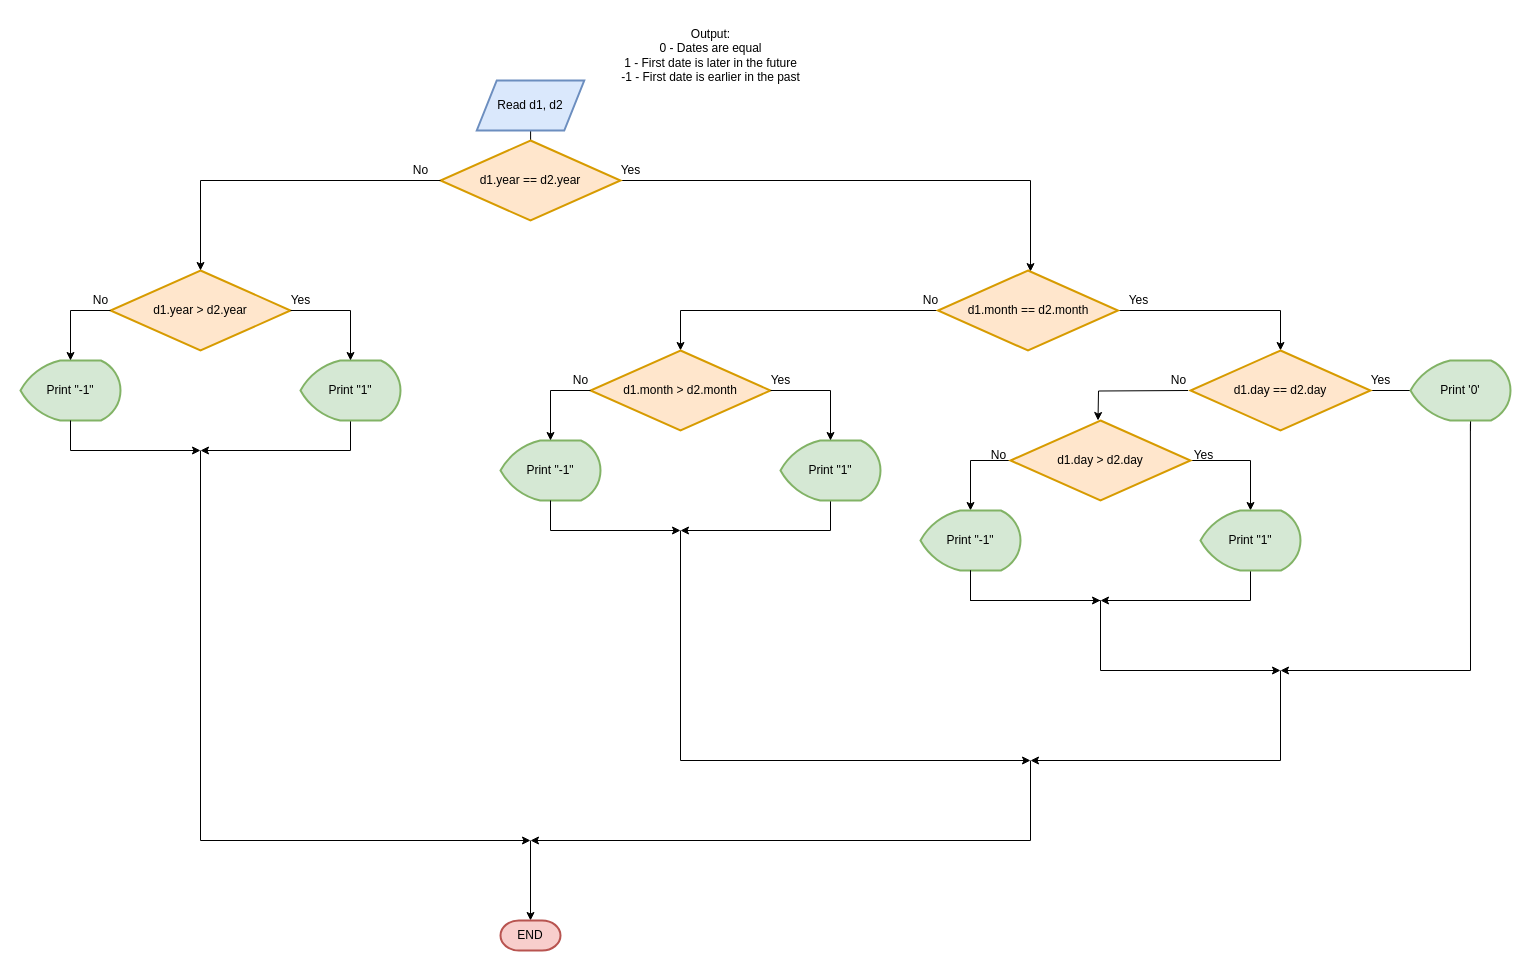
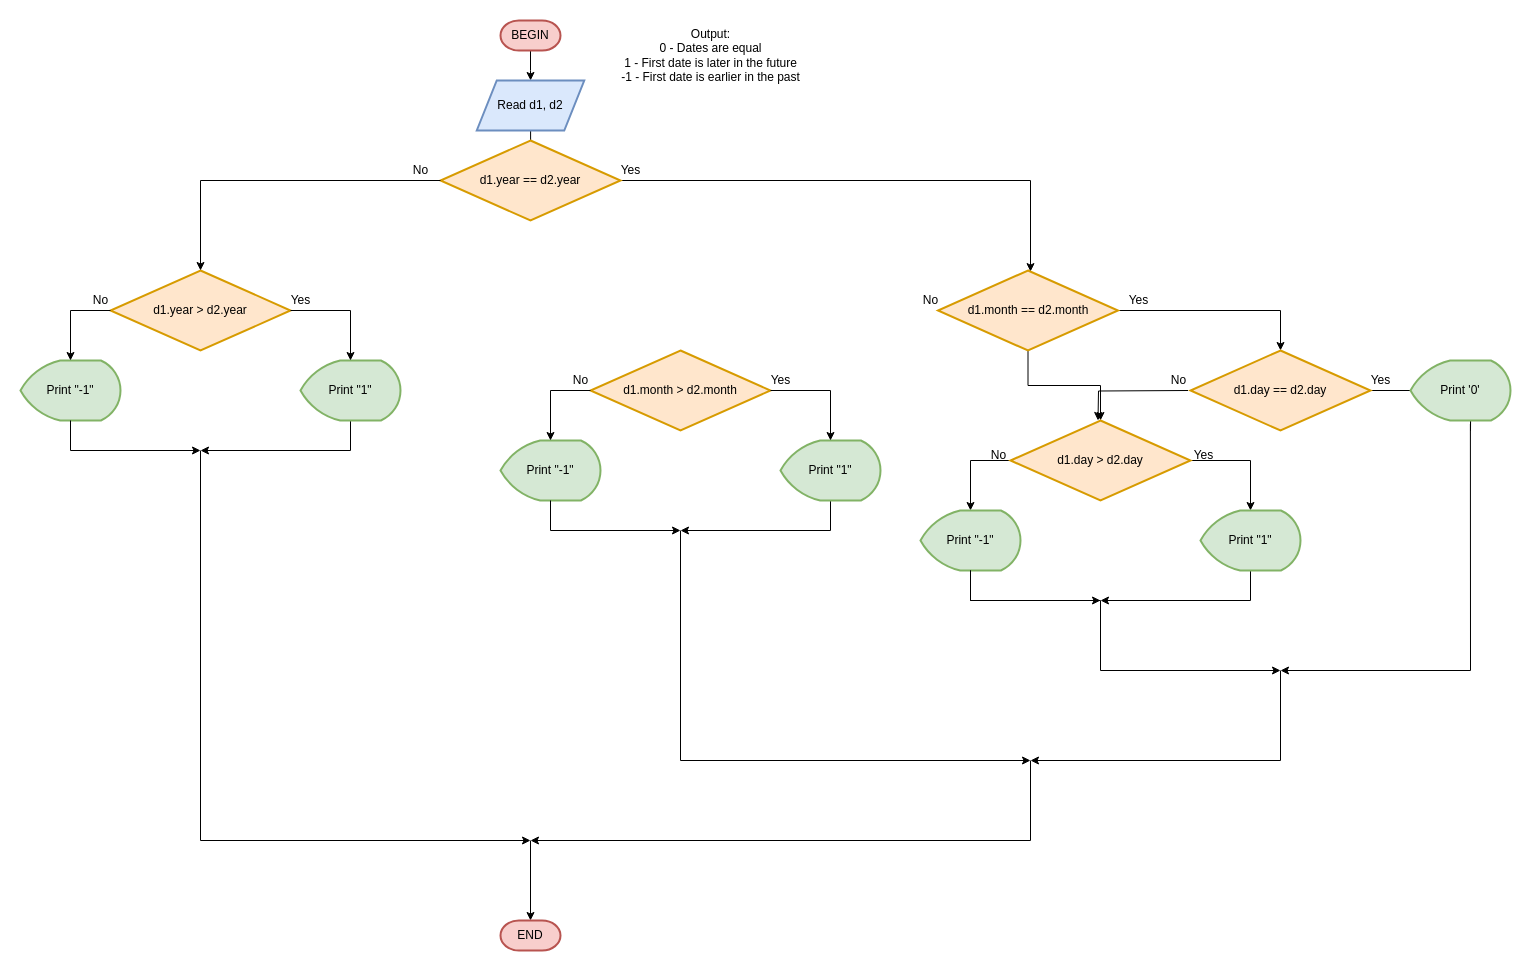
node "BEGIN": added
edge "BEGIN" -> "Read d1, d2": added
edge "d1.month == d2.month" -> "d1.month > d2.month": now "d1.month == d2.month" -> "d1.day > d2.day"
